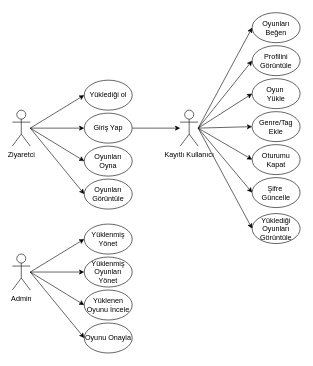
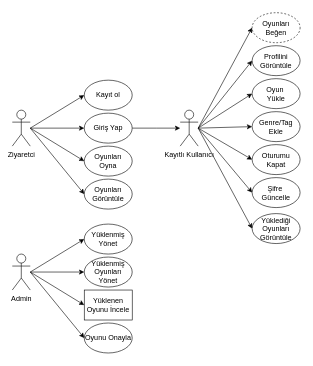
node "Oyunları Beğen": style solid -> dashed
node "Yüklediği ol": label "Yüklediği ol" -> "Kayıt ol"
node "Yüklenen Oyunu İncele": shape ellipse -> rectangle
